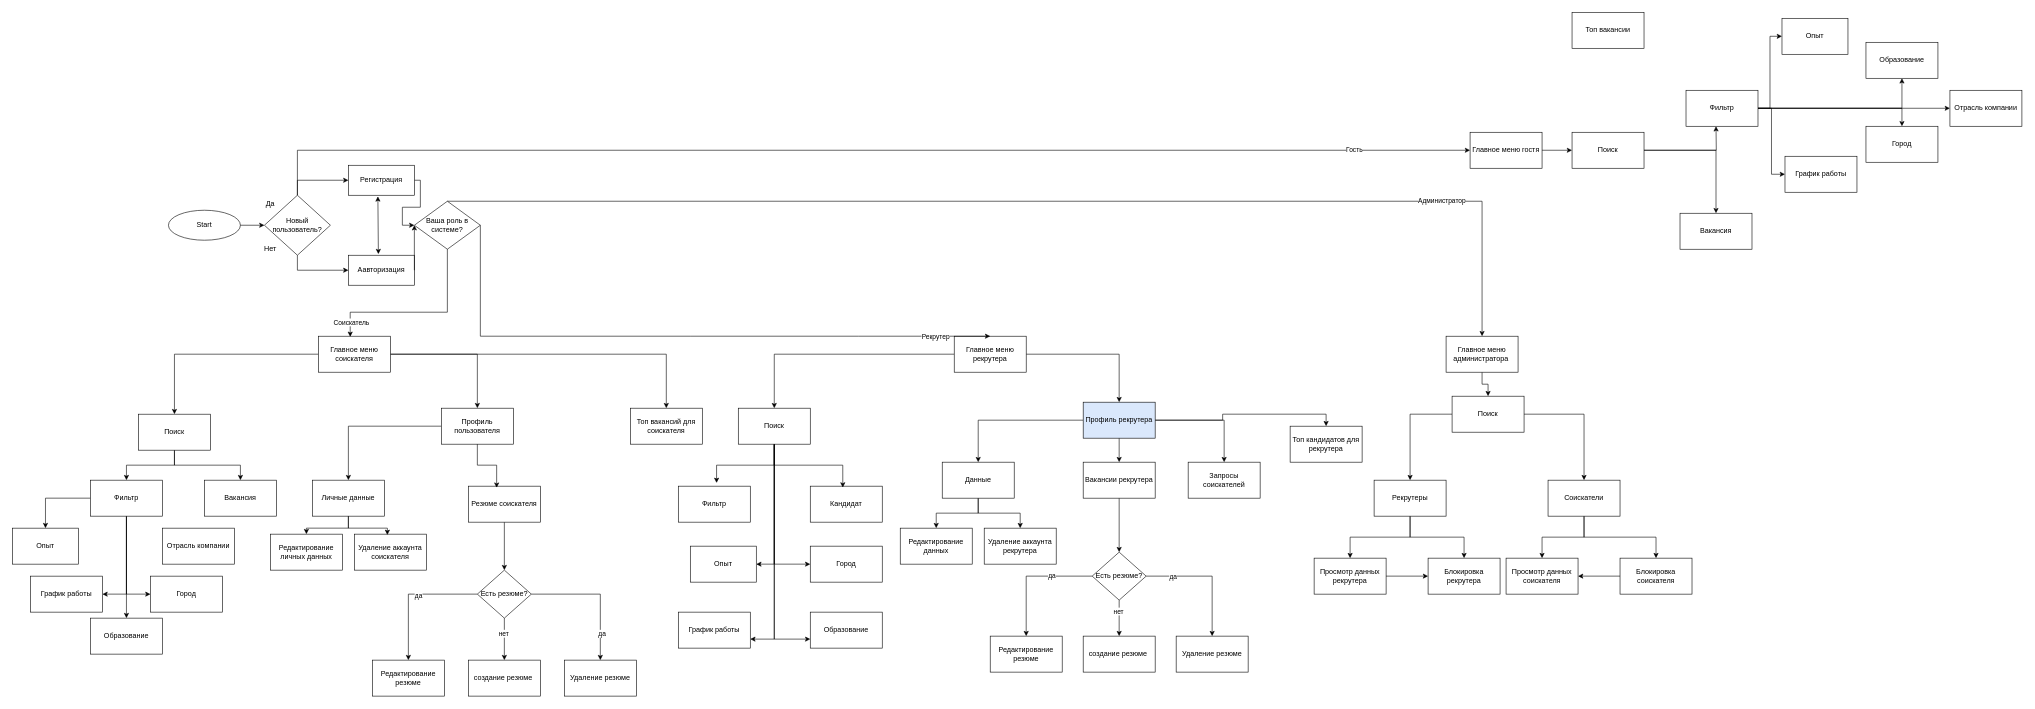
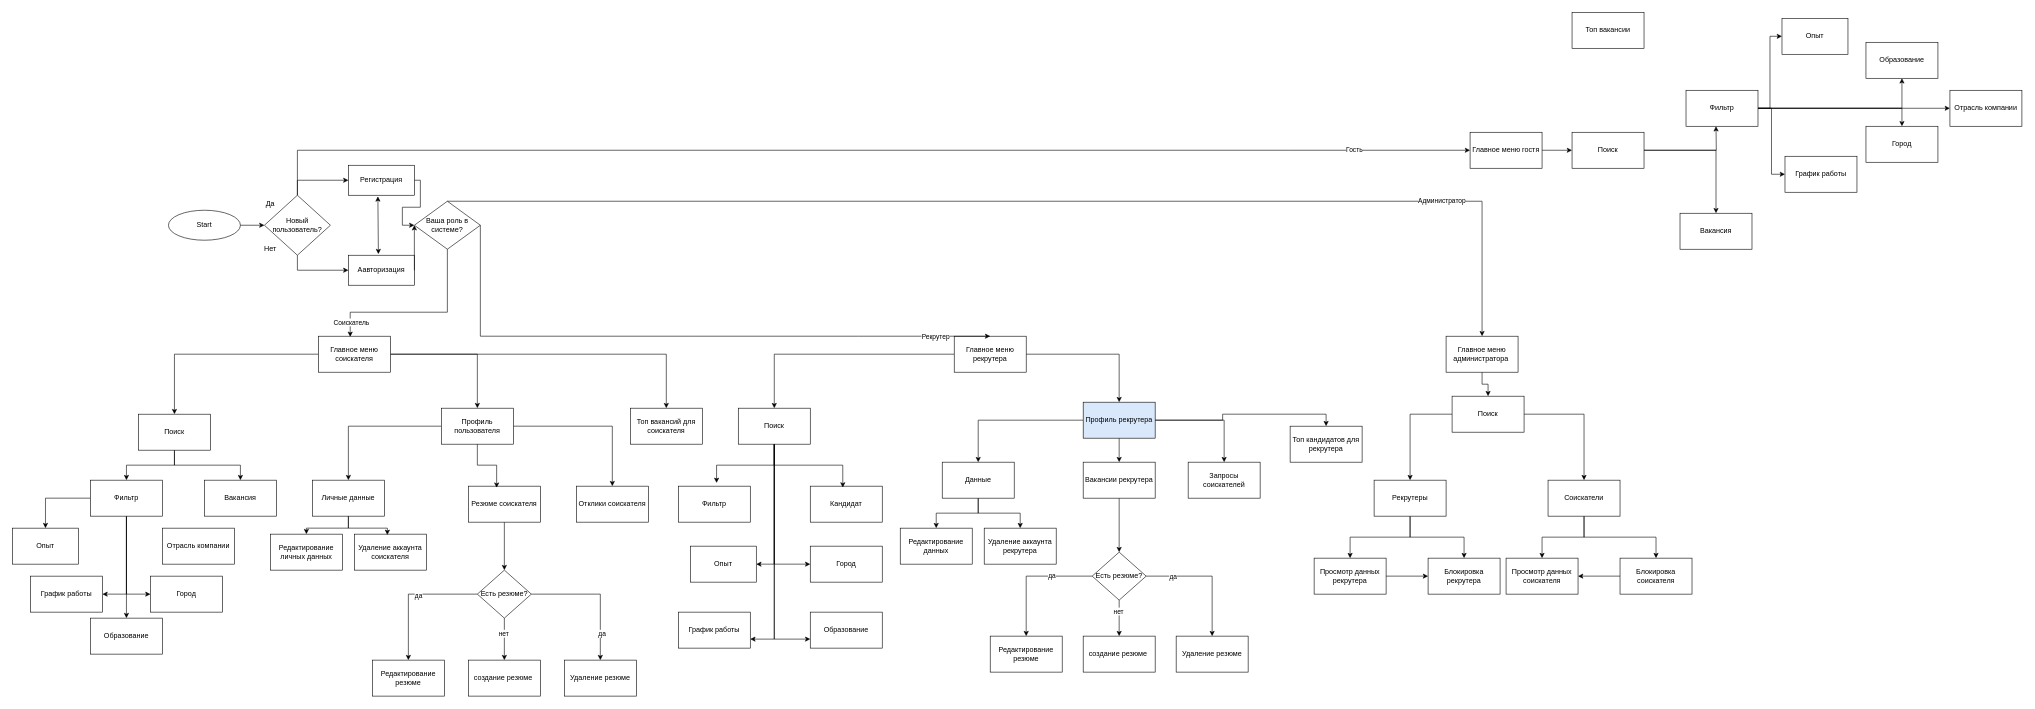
edge "Профиль пользователя" -> "Отклики соискателя": added
node "Отклики соискателя": added
